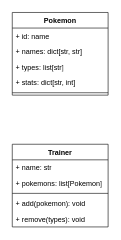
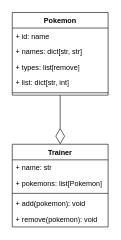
node "+ types: list[str]": label "+ types: list[str]" -> "+ types: list[remove]"
node "+ stats: dict[str, int]": label "+ stats: dict[str, int]" -> "+ list: dict[str, int]"
edge "Pokemon" -> "Trainer": added
node "+ remove(types): void": label "+ remove(types): void" -> "+ remove(pokemon): void"
